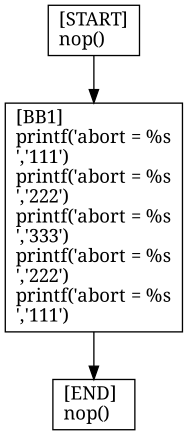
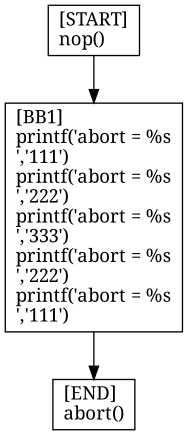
node "[END] nop()": label "[END] nop()" -> "[END] abort()"
